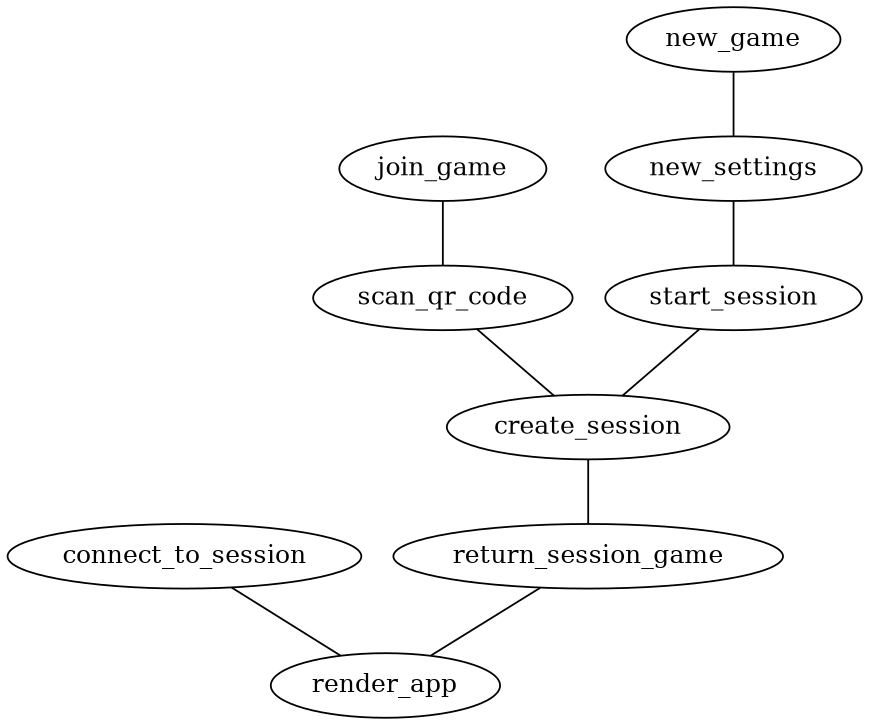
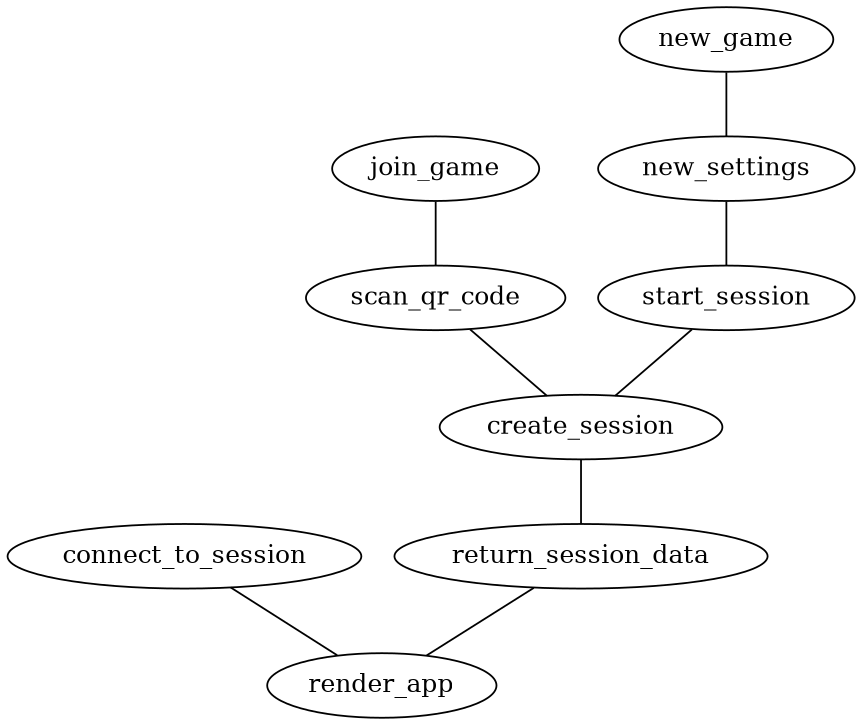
node "return_session_game": label "return_session_game" -> "return_session_data"
